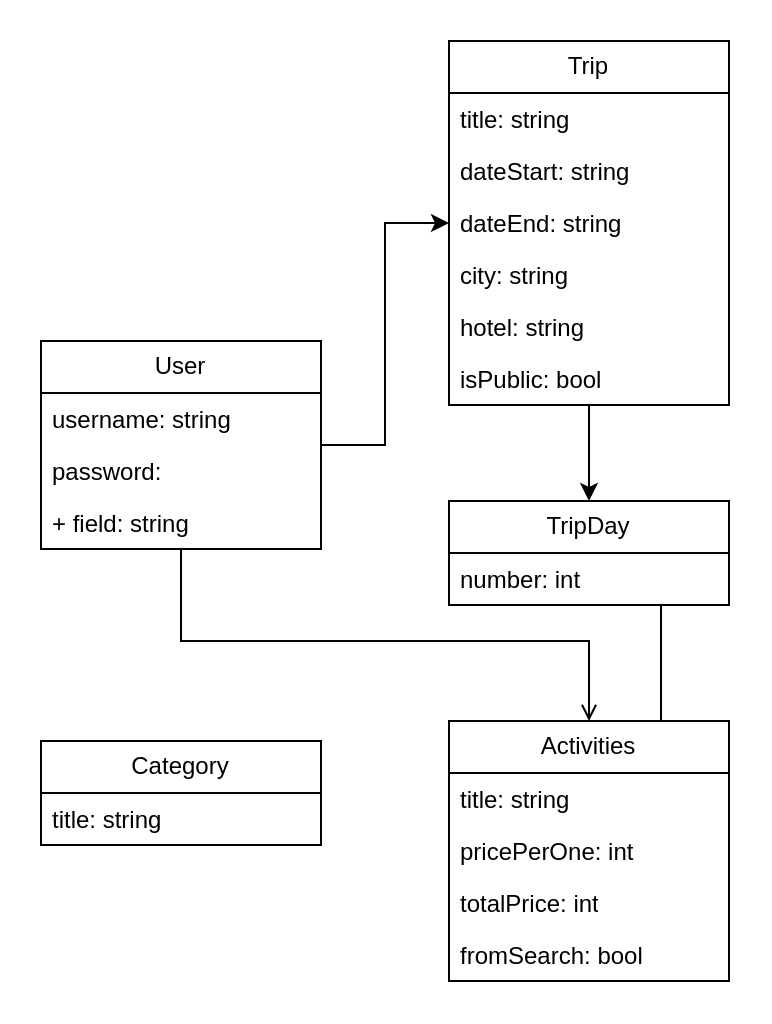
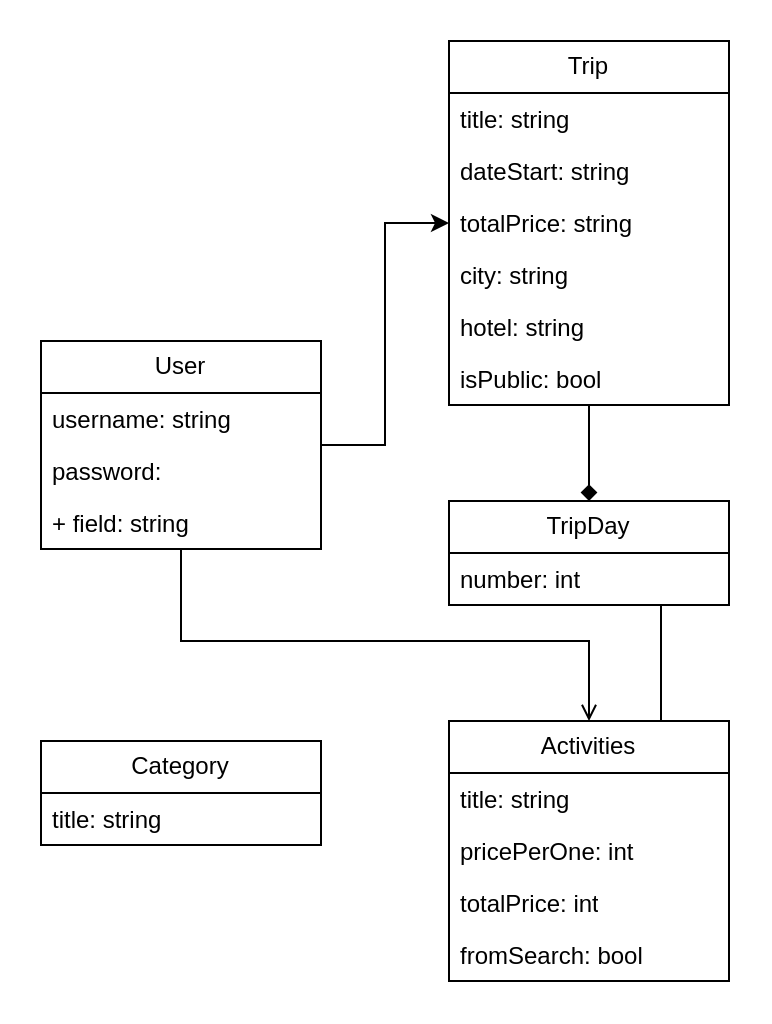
node "dateEnd: string": label "dateEnd: string" -> "totalPrice: string"
edge "Trip" -> "TripDay": arrowhead classic -> diamond
